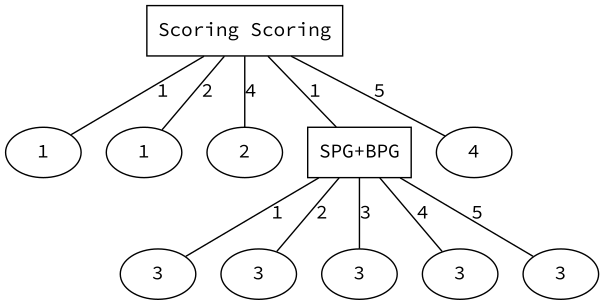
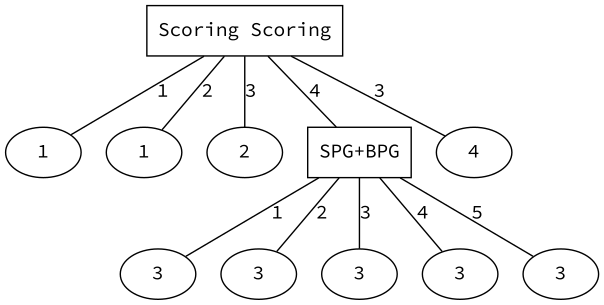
edge "Scoring Scoring" -- "2": label "4" -> "3"
edge "Scoring Scoring" -- "SPG+BPG": label "1" -> "4"
edge "Scoring Scoring" -- "4": label "5" -> "3"
